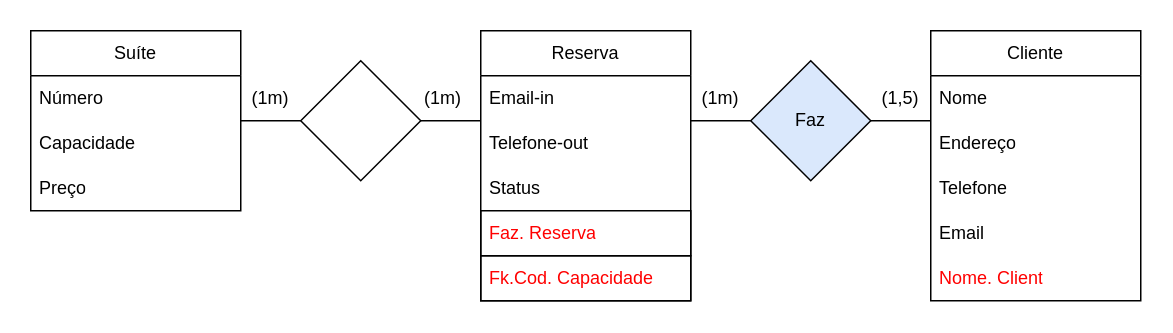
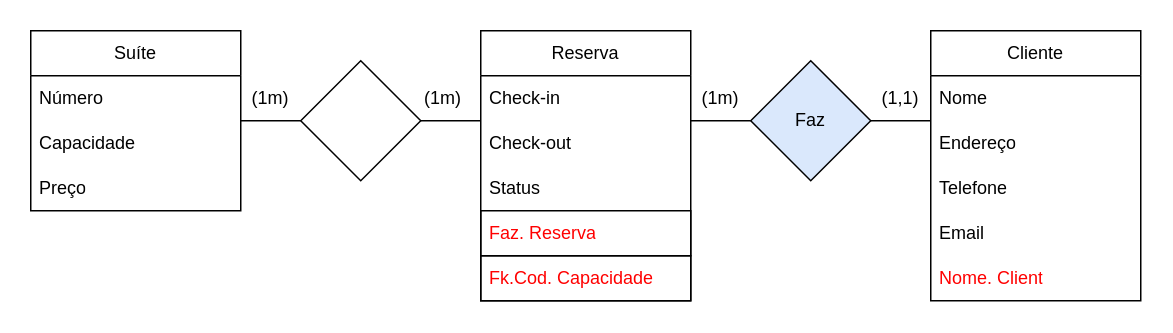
node "Email-in": label "Email-in" -> "Check-in"
node "(1,5)": label "(1,5)" -> "(1,1)"
node "Telefone-out": label "Telefone-out" -> "Check-out"
